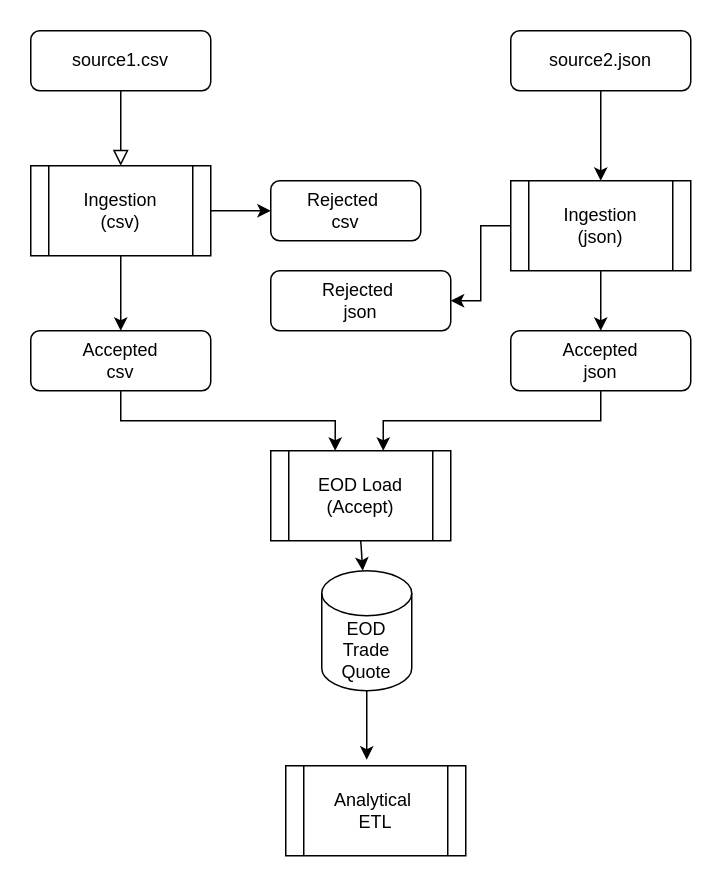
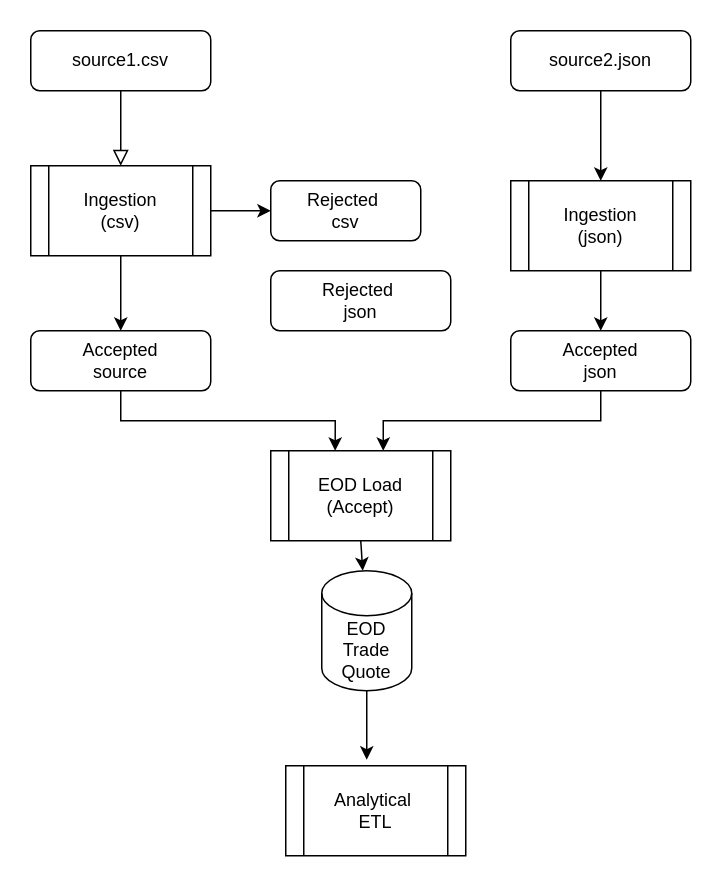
edge "Ingestion (json)" -> "Rejected json": removed
node "Accepted csv": label "Accepted csv" -> "Accepted source"
